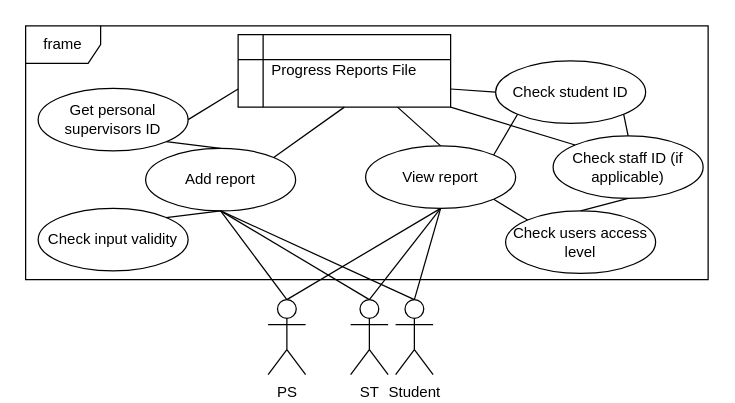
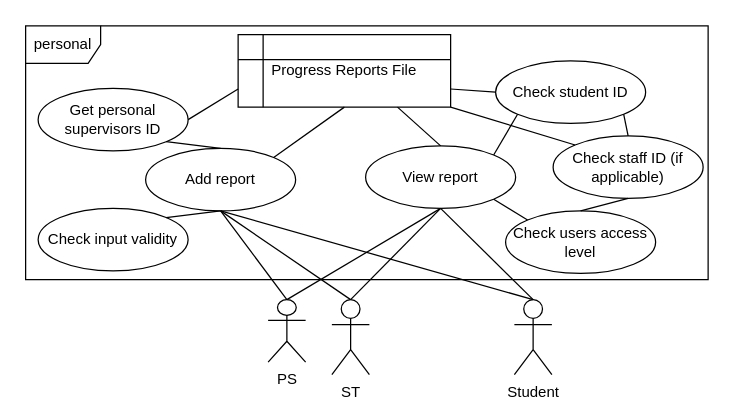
node "frame": label "frame" -> "personal"
node "PS": size 38x75 -> 38x63
node "ST": moved (369, 337) -> (351, 337)
node "Student": moved (414, 337) -> (533, 337)
